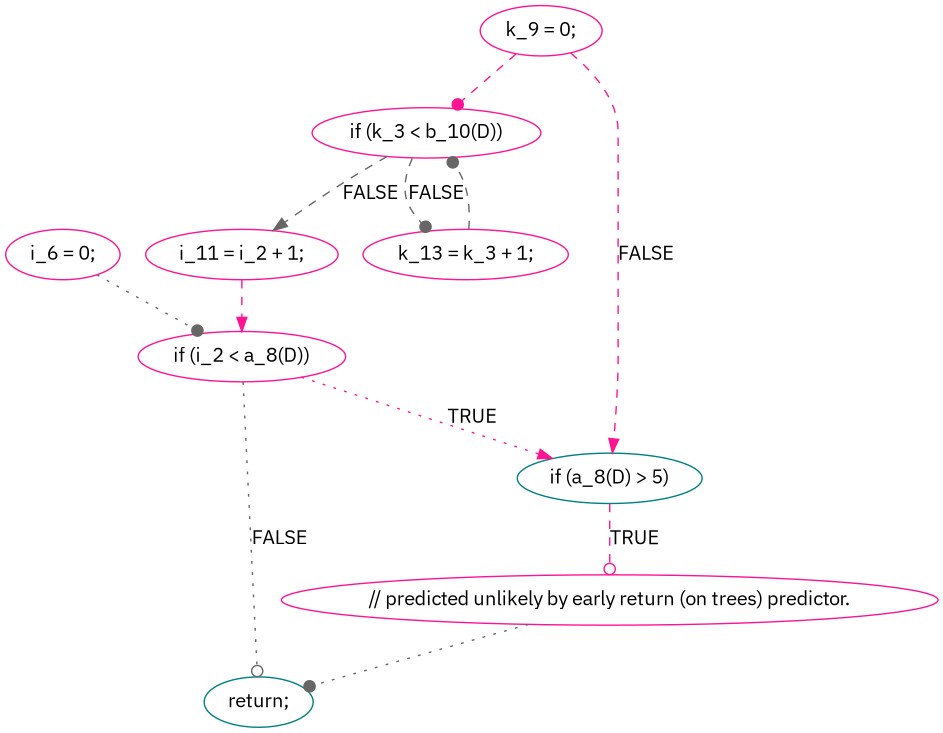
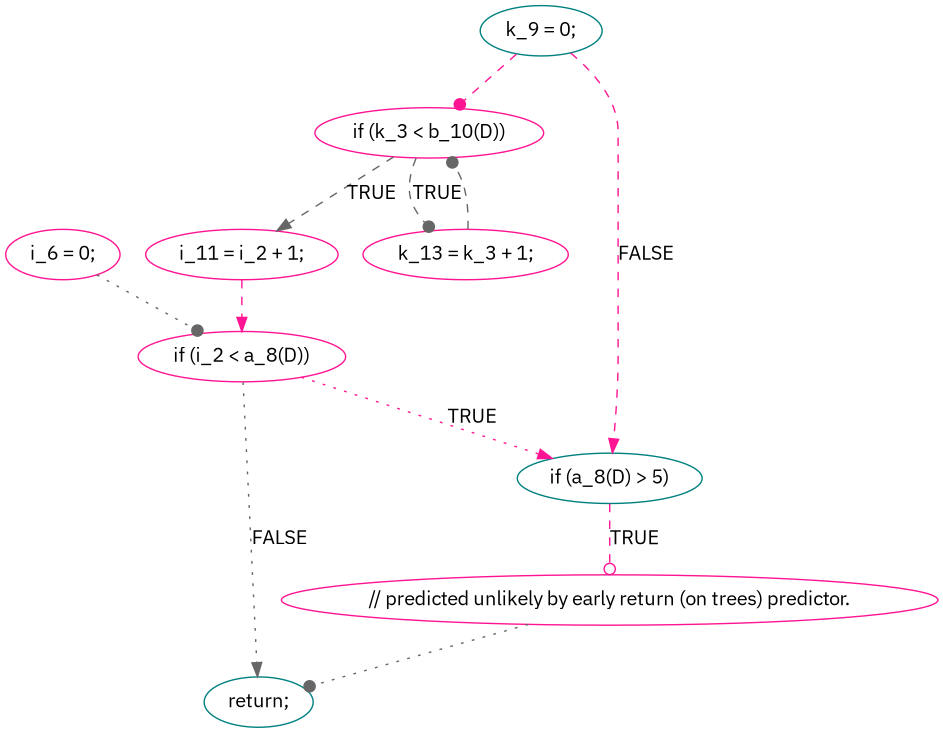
node "k_9 = 0;": color deeppink -> teal
edge "if (k_3 < b_10(D))" -> "i_11 = i_2 + 1;": label "FALSE" -> "TRUE"
edge "if (k_3 < b_10(D))" -> "k_13 = k_3 + 1;": label "FALSE" -> "TRUE"
edge "if (i_2 < a_8(D))" -> "return;": arrowhead odot -> normal
